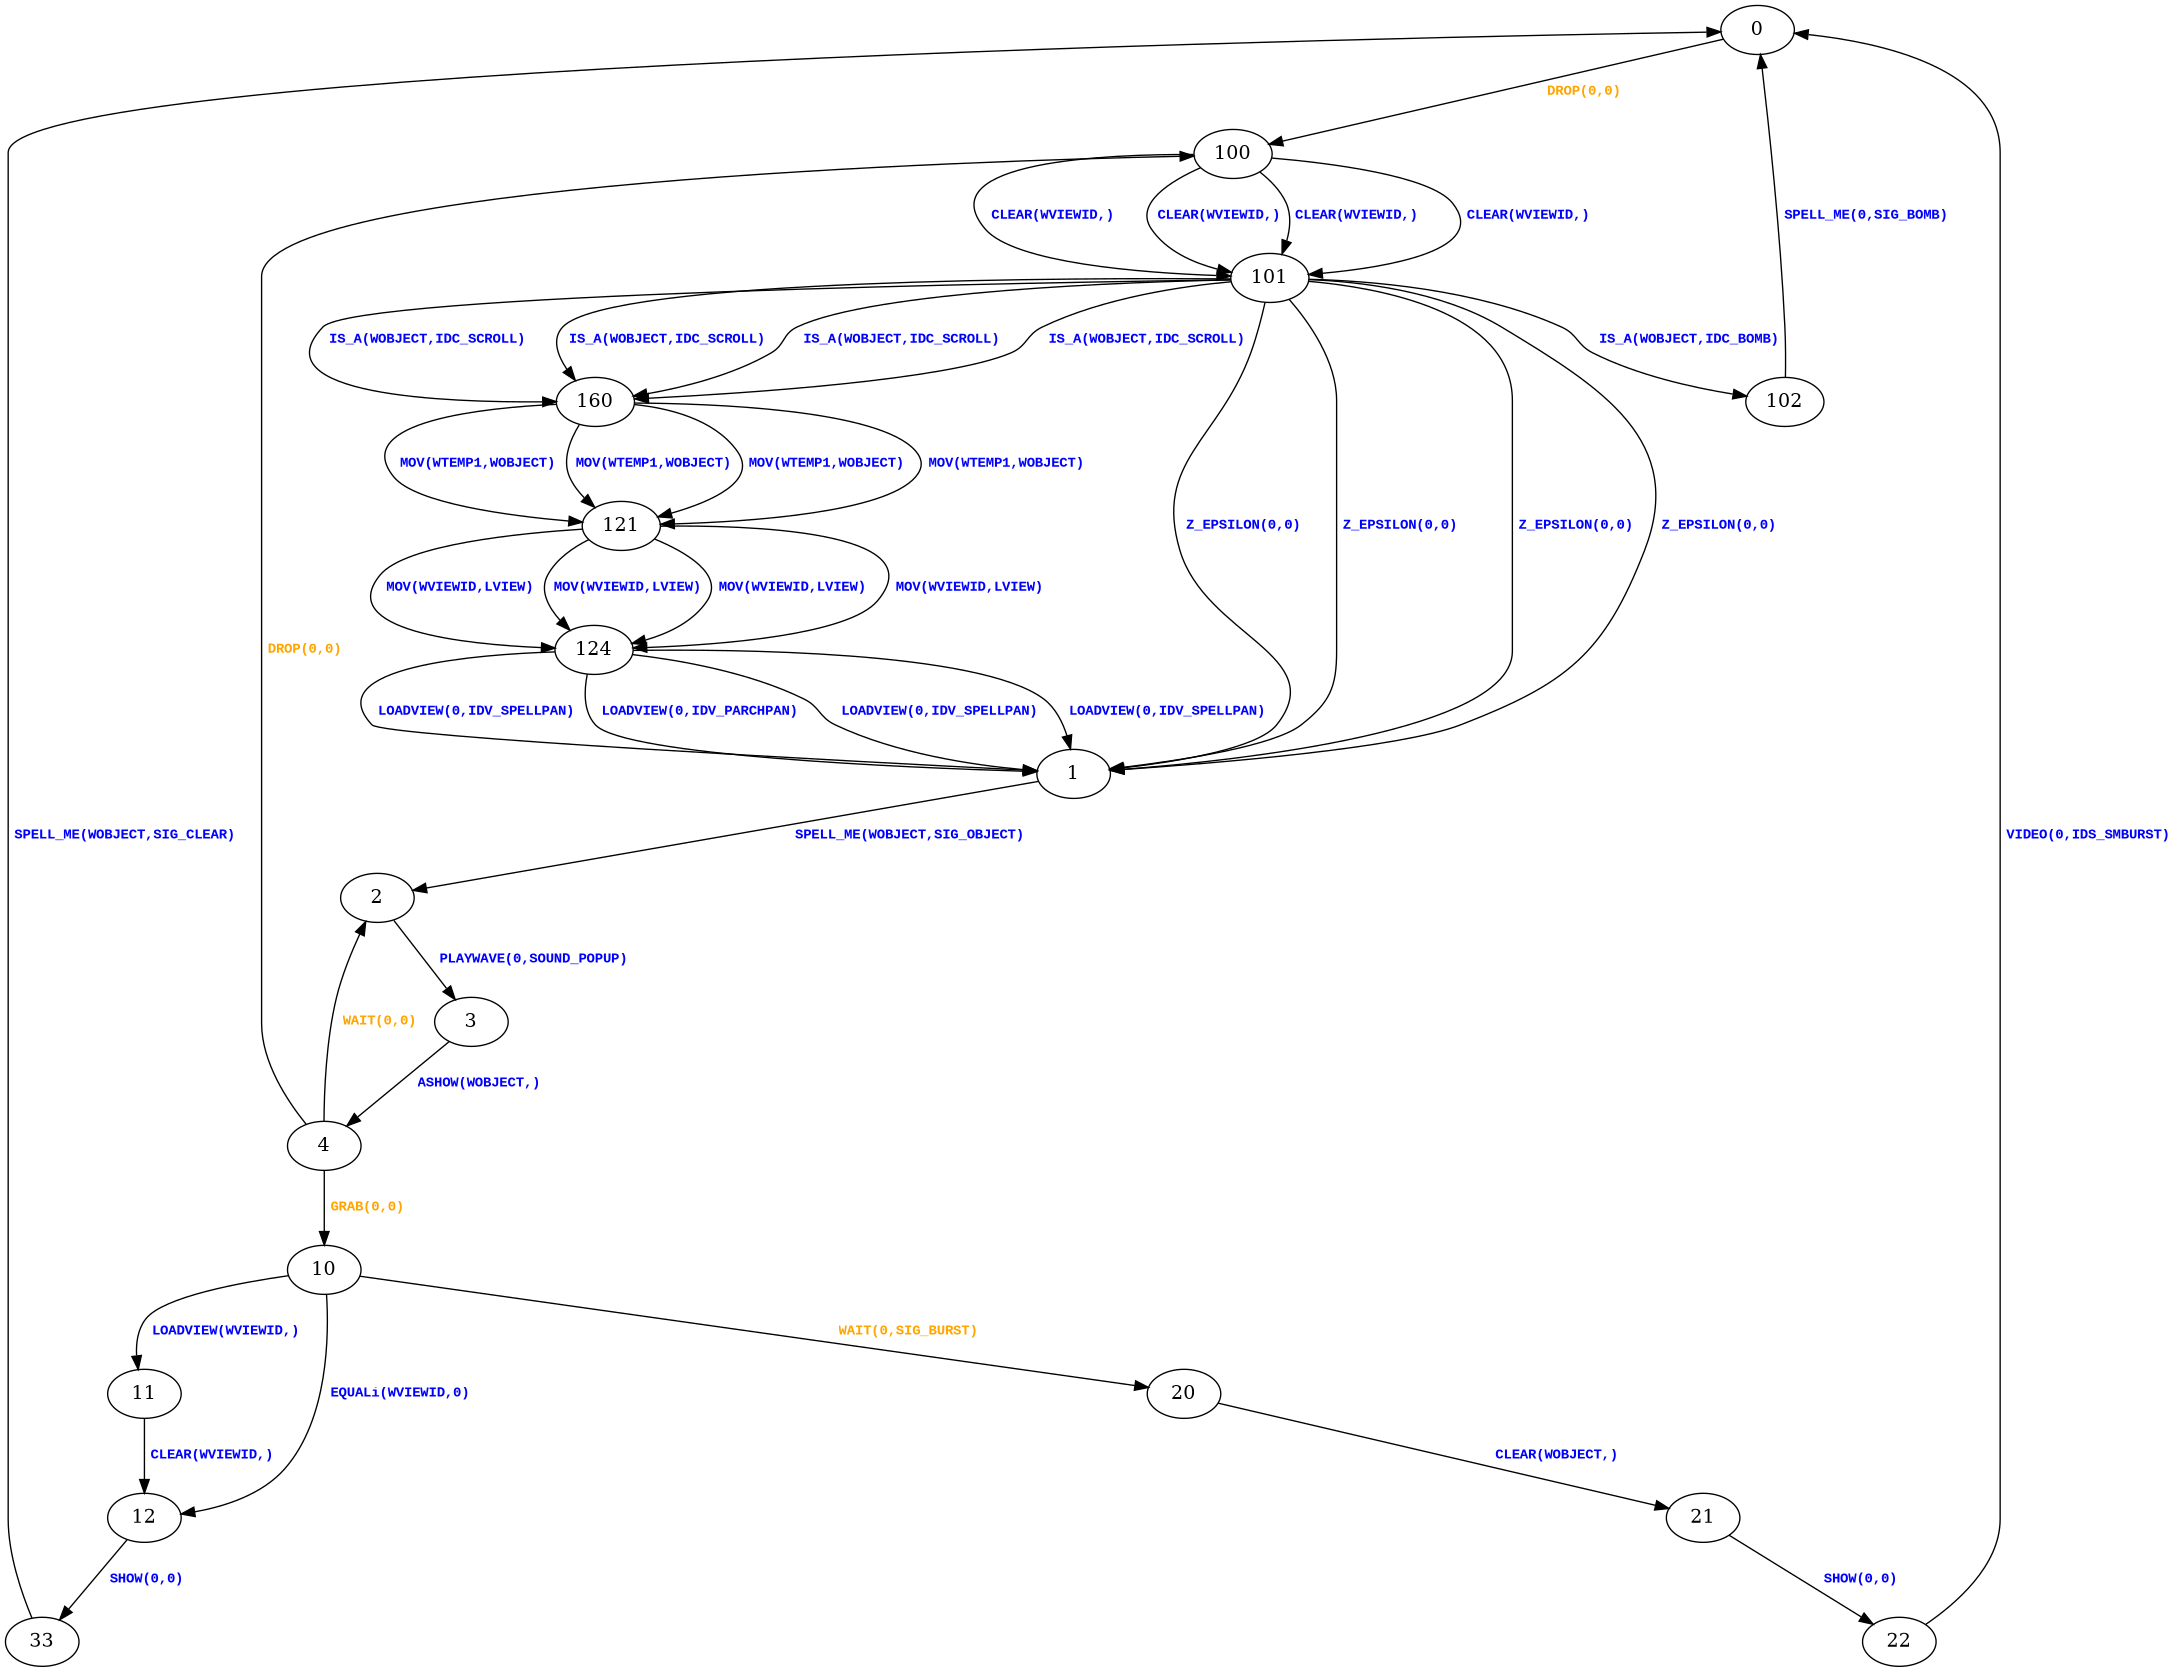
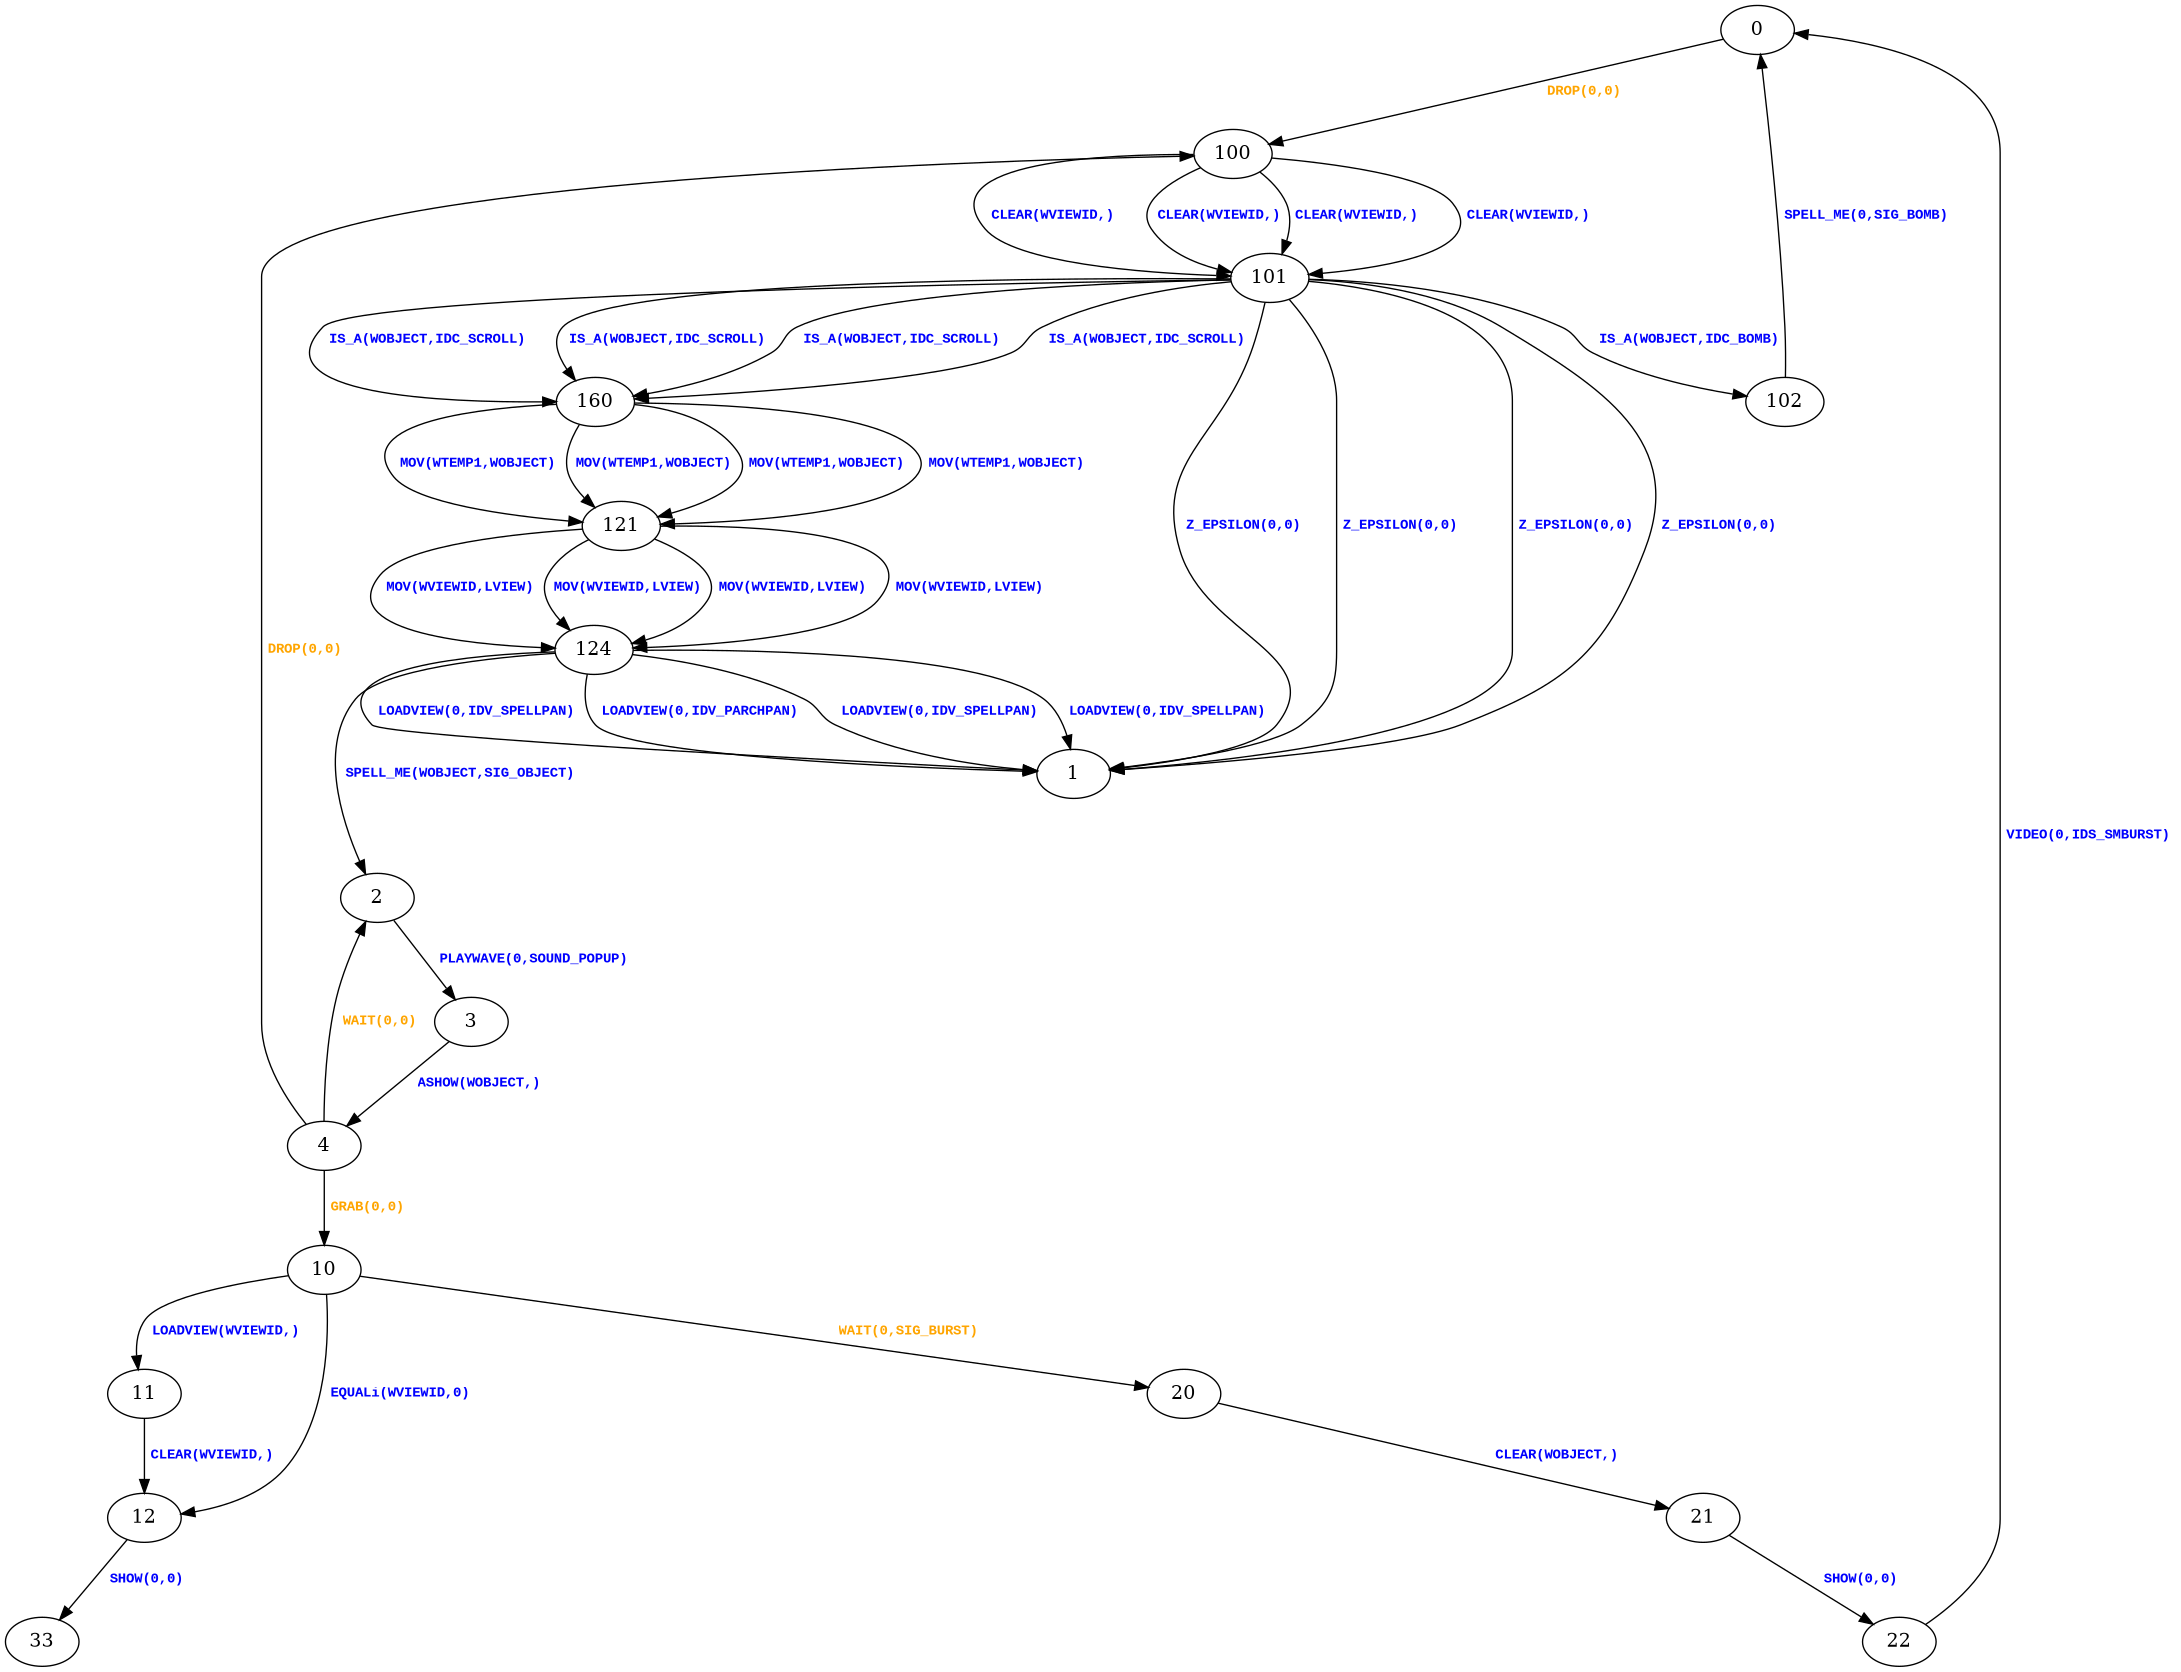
edge "33" -> "0": removed, label "SPELL_ME(WOBJECT,SIG_CLEAR)"
edge "1" -> "2": now "124" -> "2"
